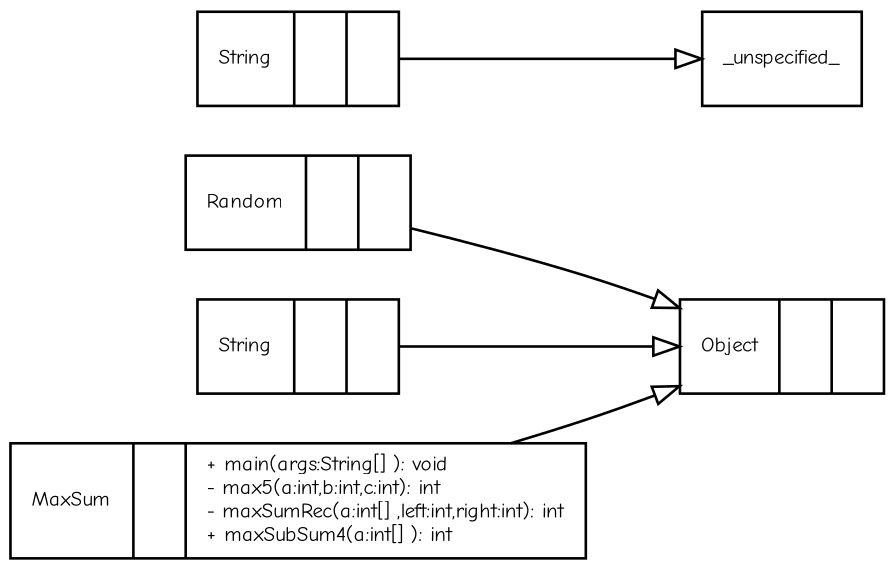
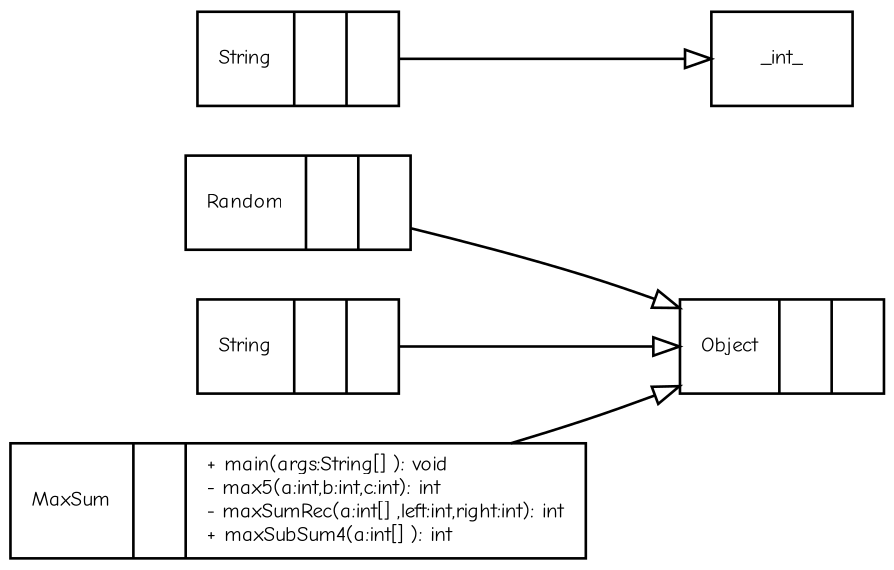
node "_unspecified_": label "_unspecified_" -> "_int_"
